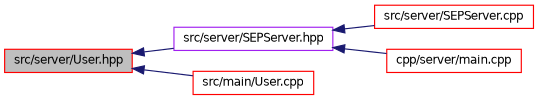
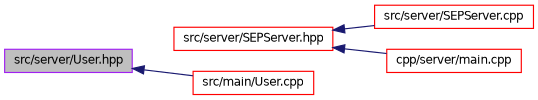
node "src/server/SEPServer.hpp": color purple -> red
edge "src/server/SEPServer.hpp" -> "src/server/User.hpp": removed
node "src/server/User.hpp": color red -> purple
